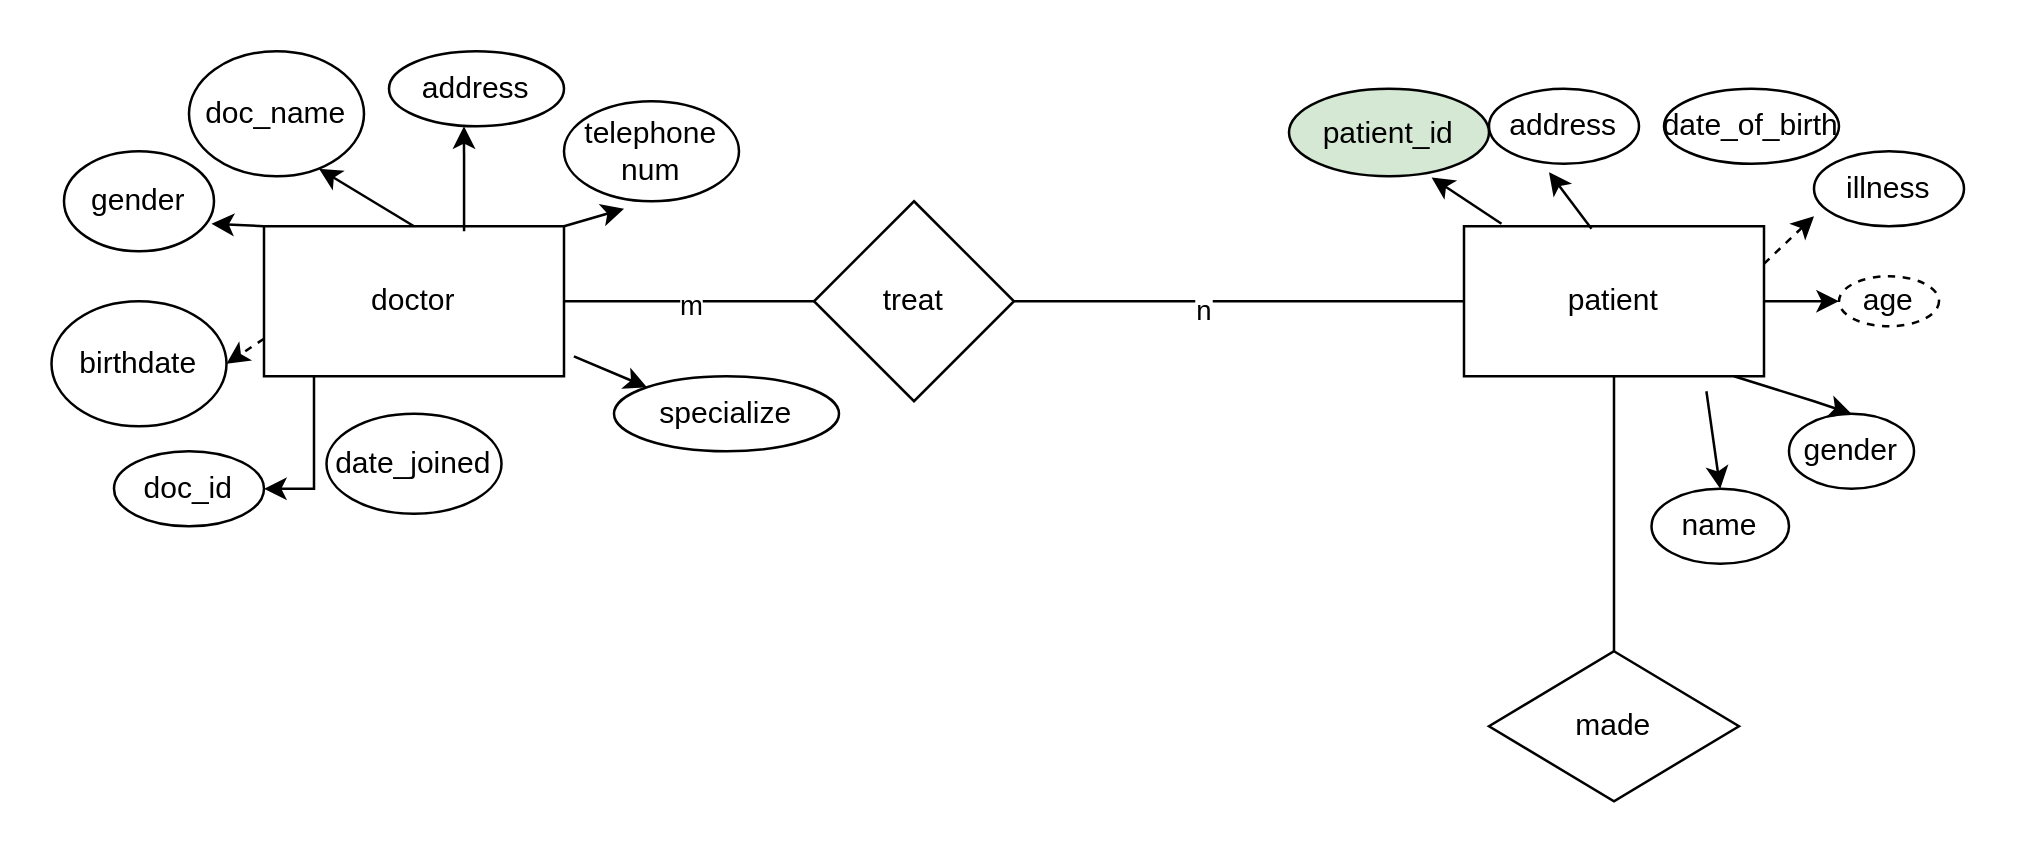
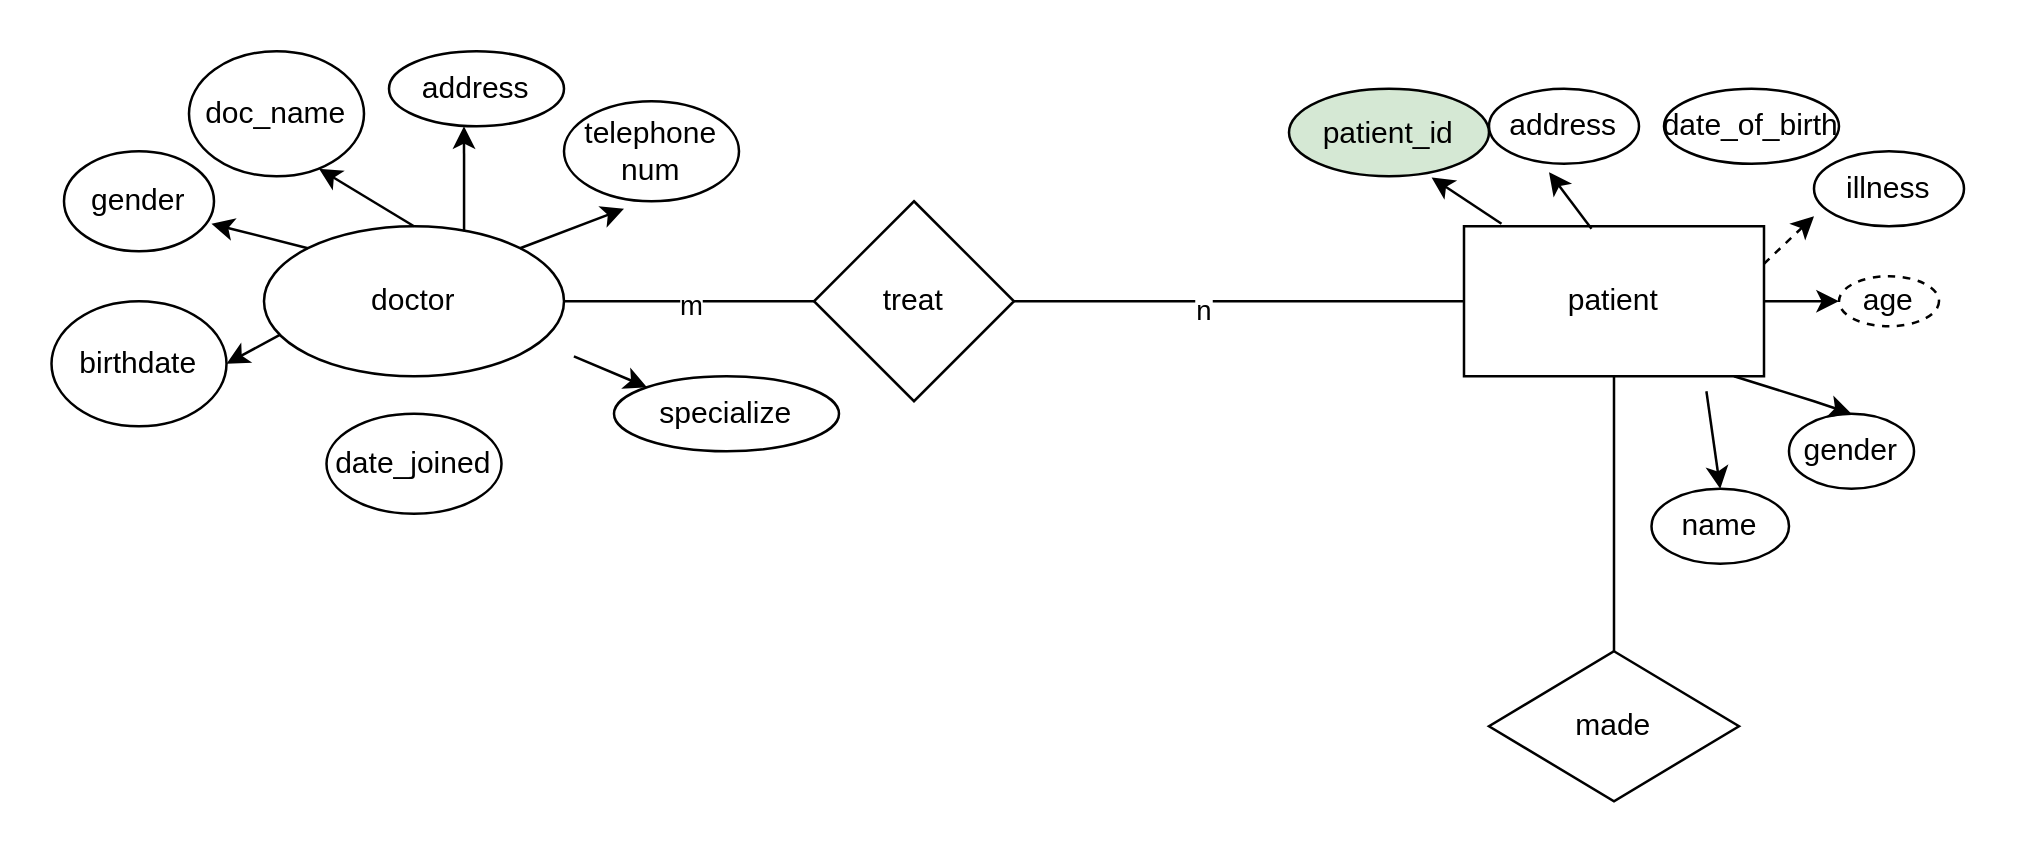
node "doctor": shape rectangle -> ellipse
edge "doctor" -> "birthdate": style dashed -> solid
edge "doctor" -> "doc_id": removed
node "doc_id": removed
